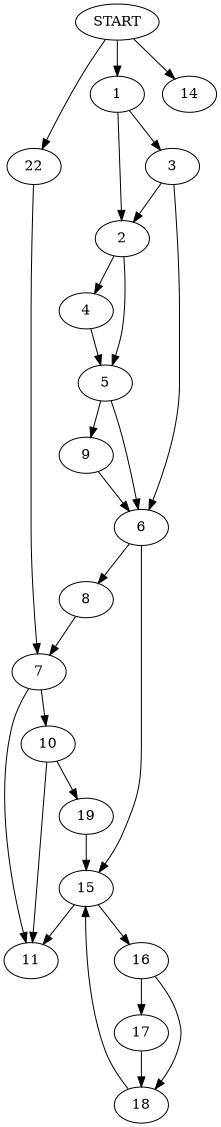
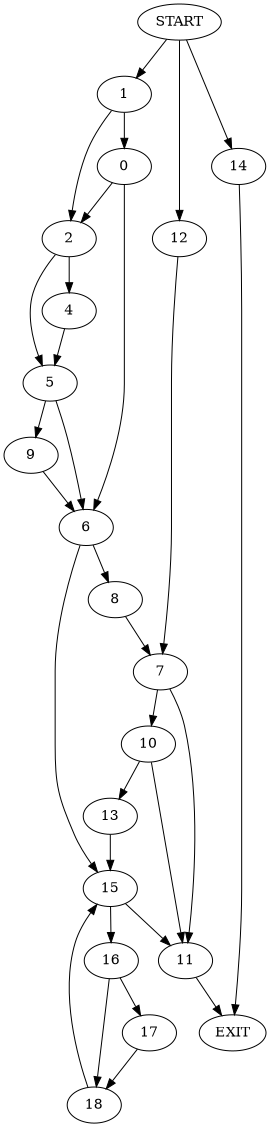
node "22": label "22" -> "12"
node "3": label "3" -> "0"
node "19": label "19" -> "13"
node "EXIT": added
